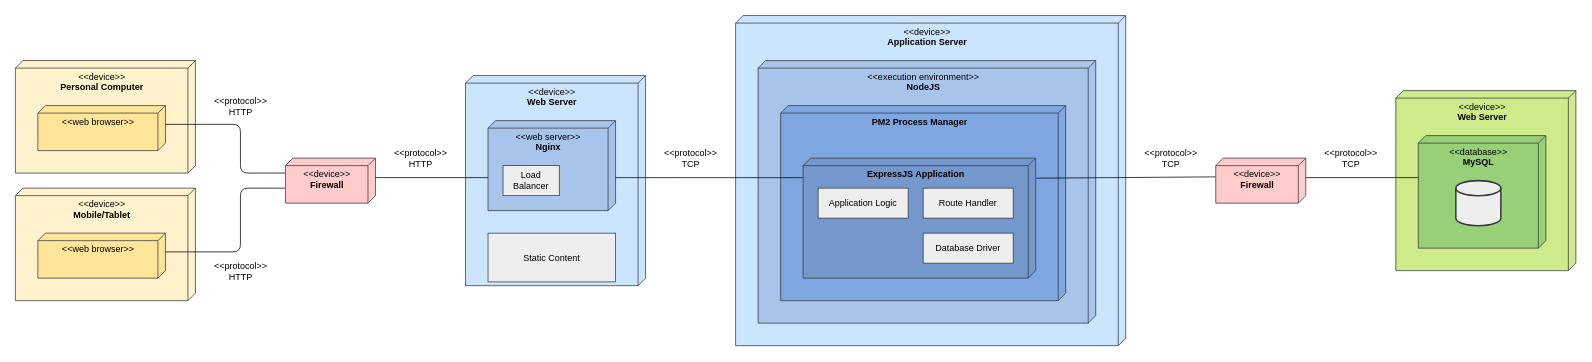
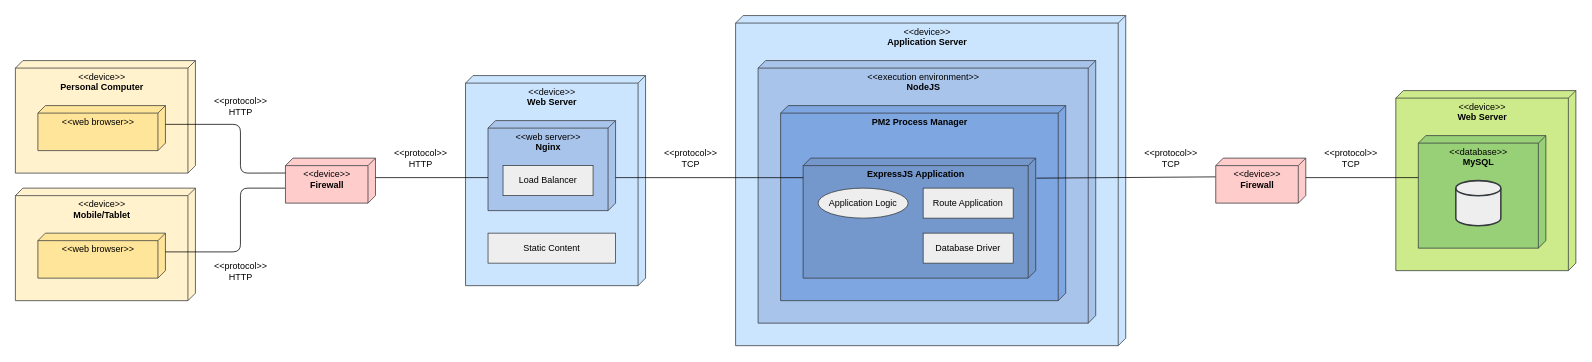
node "Load Balancer": size 56x30 -> 90x30
node "Application Logic": shape rectangle -> ellipse
node "Route Handler": label "Route Handler" -> "Route Application"
node "Static Content": size 128x49 -> 128x30
